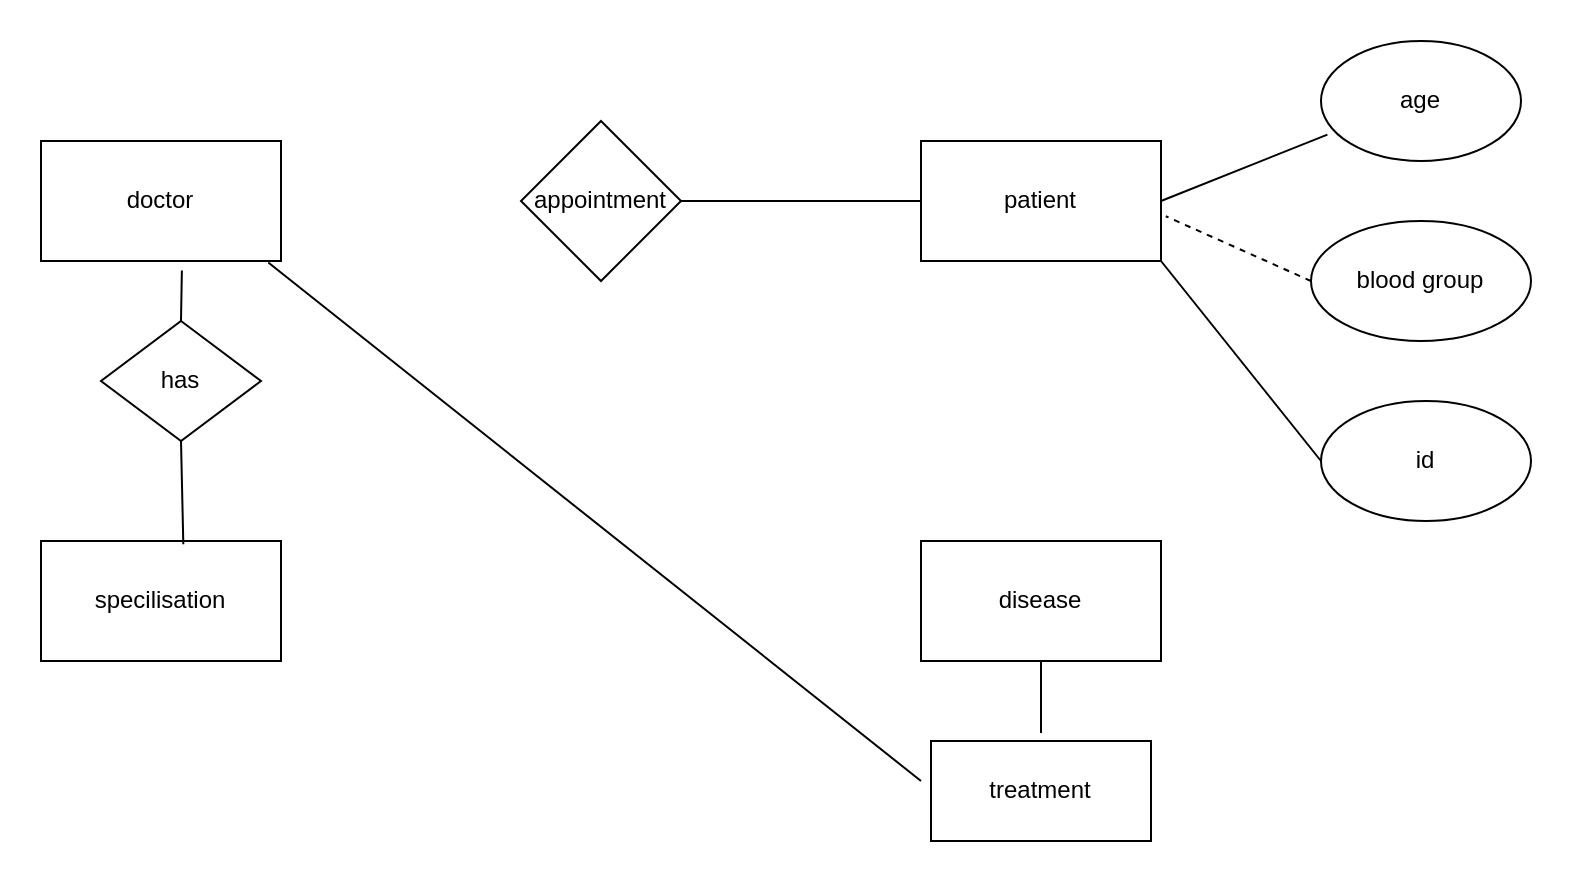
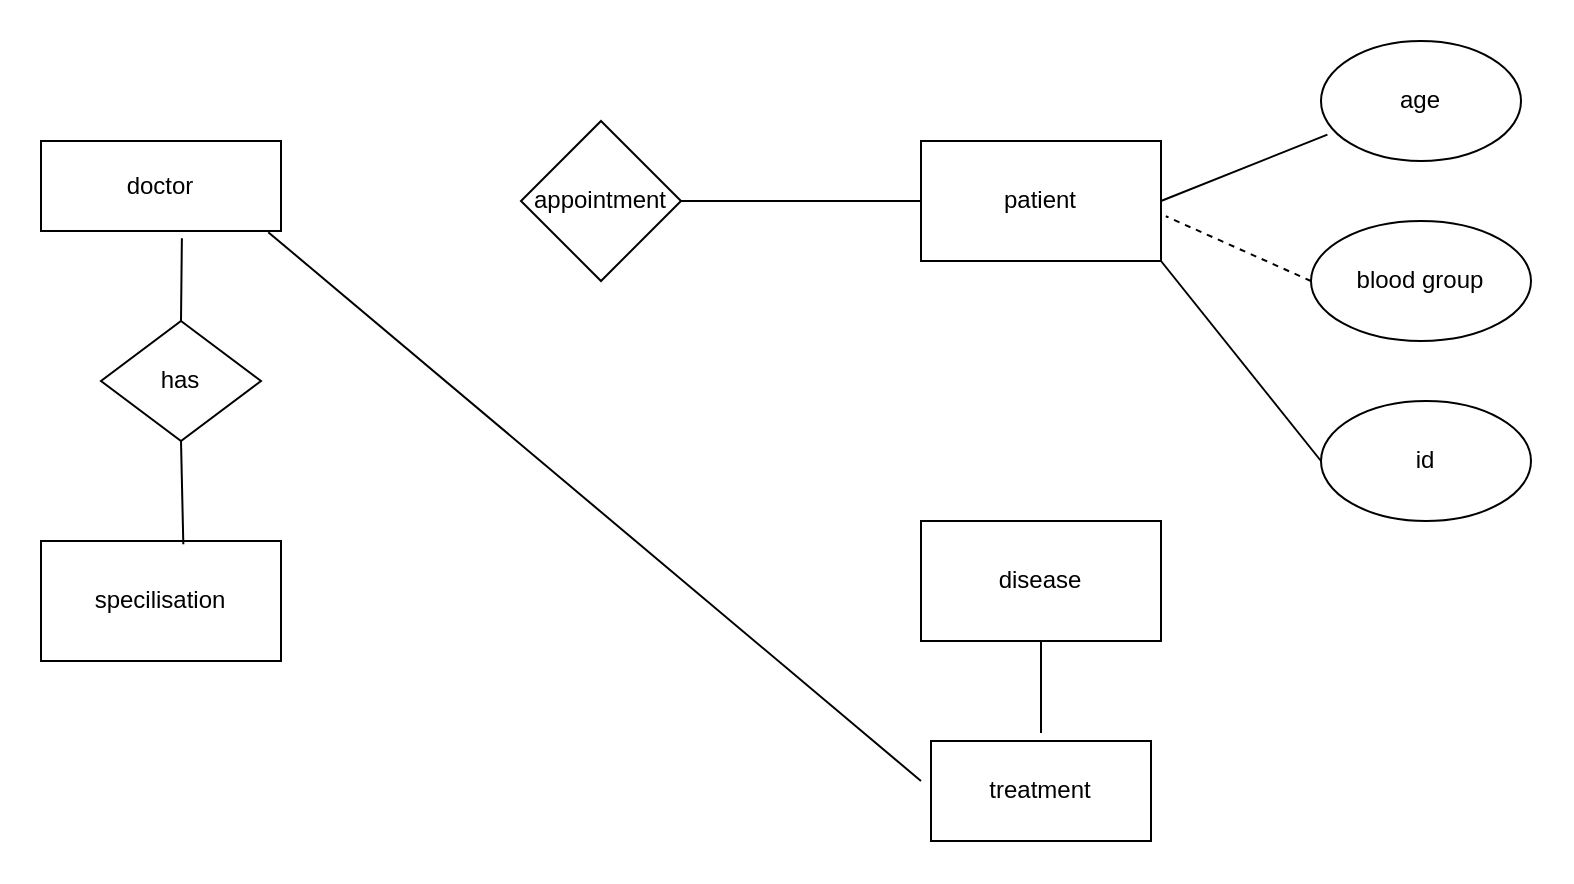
node "doctor": size 240x120 -> 240x90
node "disease": moved (1041, 601) -> (1041, 581)
